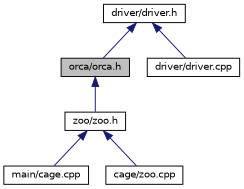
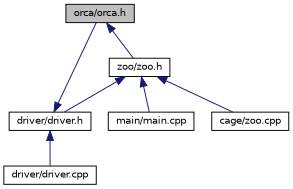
edge "driver/driver.h" -> "zoo/zoo.h": added
node "main/cage.cpp": label "main/cage.cpp" -> "main/main.cpp"
